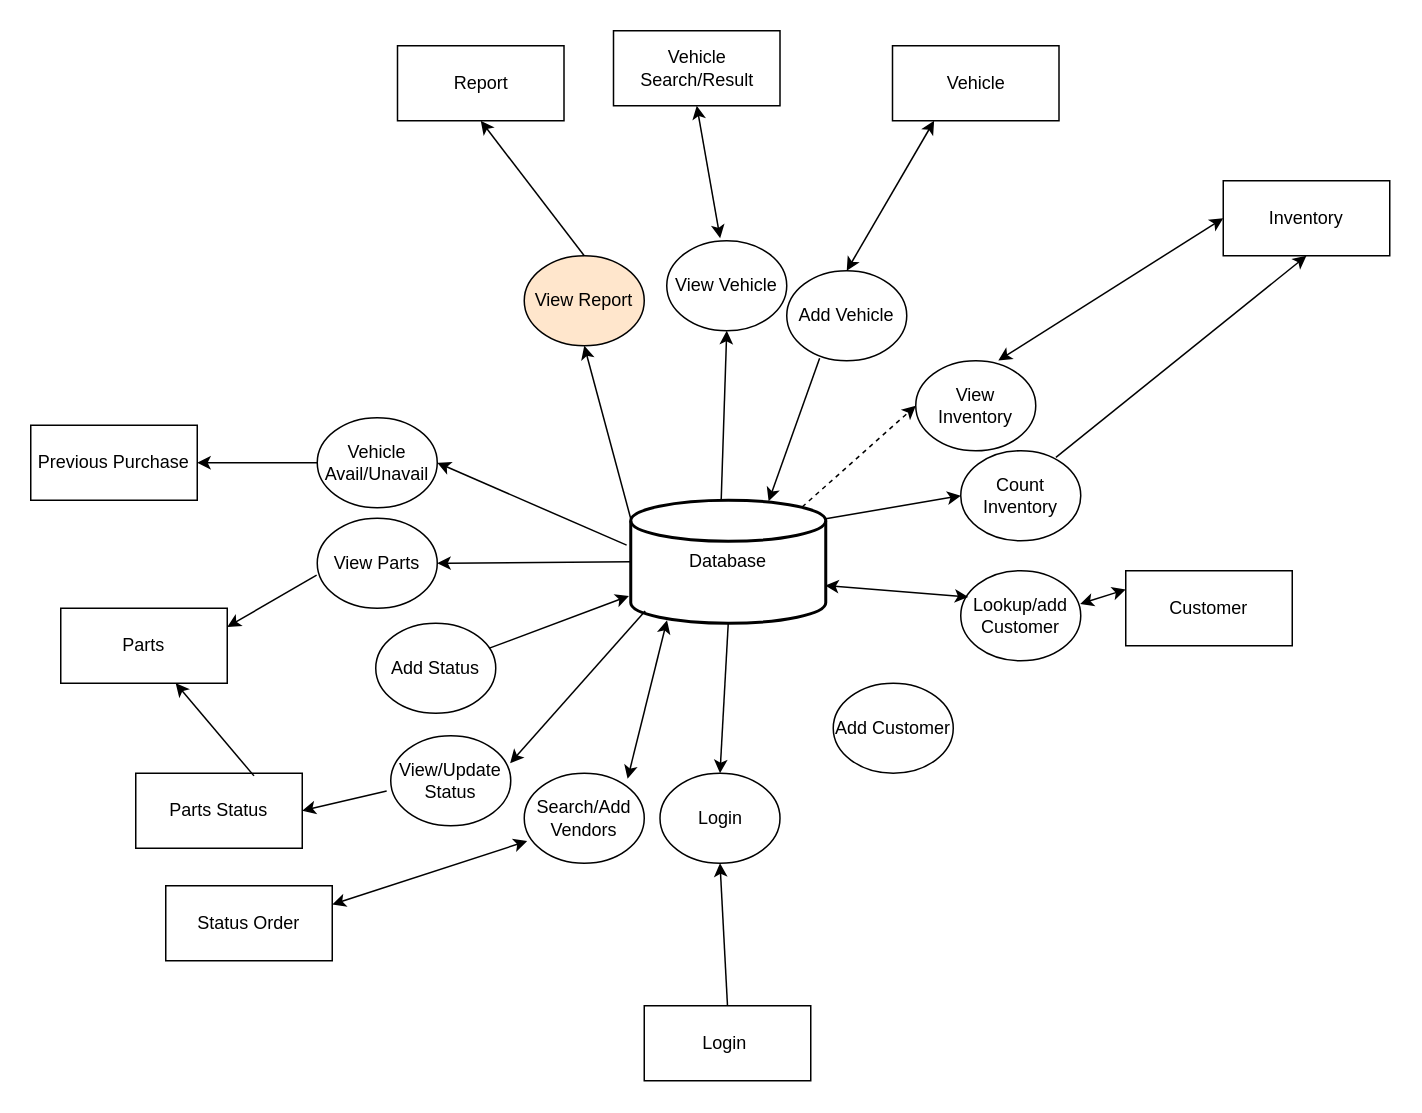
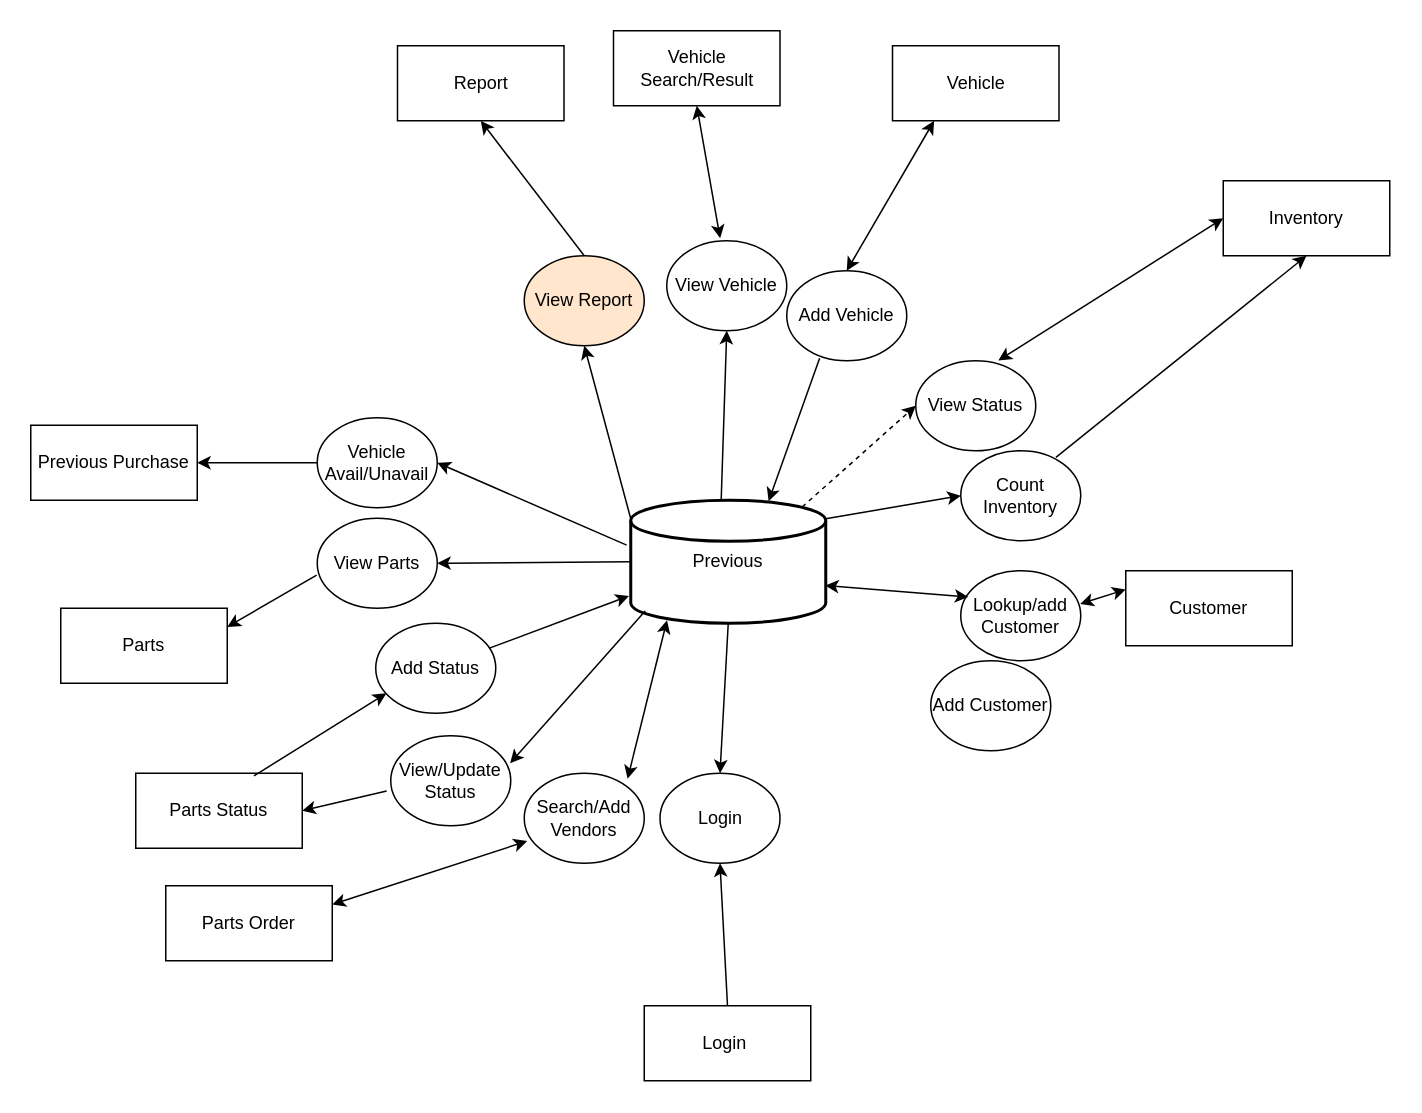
node "View Inventory": label "View Inventory" -> "View Status"
node "Database": label "Database" -> "Previous"
node "Add Customer": moved (893, 728) -> (991, 706)
edge "Parts Status" -> "Parts": now "Parts Status" -> "Add Status"
node "Status Order": label "Status Order" -> "Parts Order"
